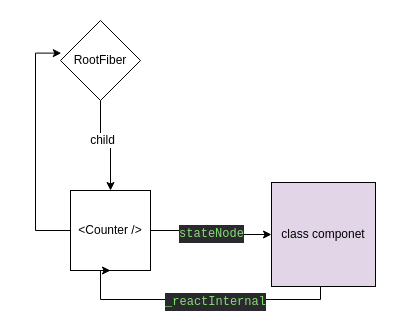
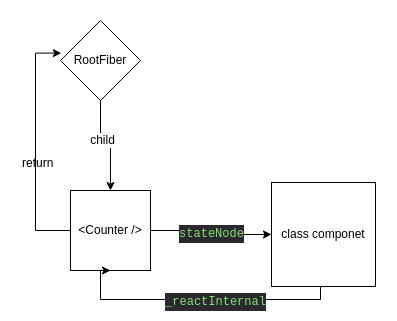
node "return": added
node "class componet": fillcolor #e1d5e7 -> #ffffff
